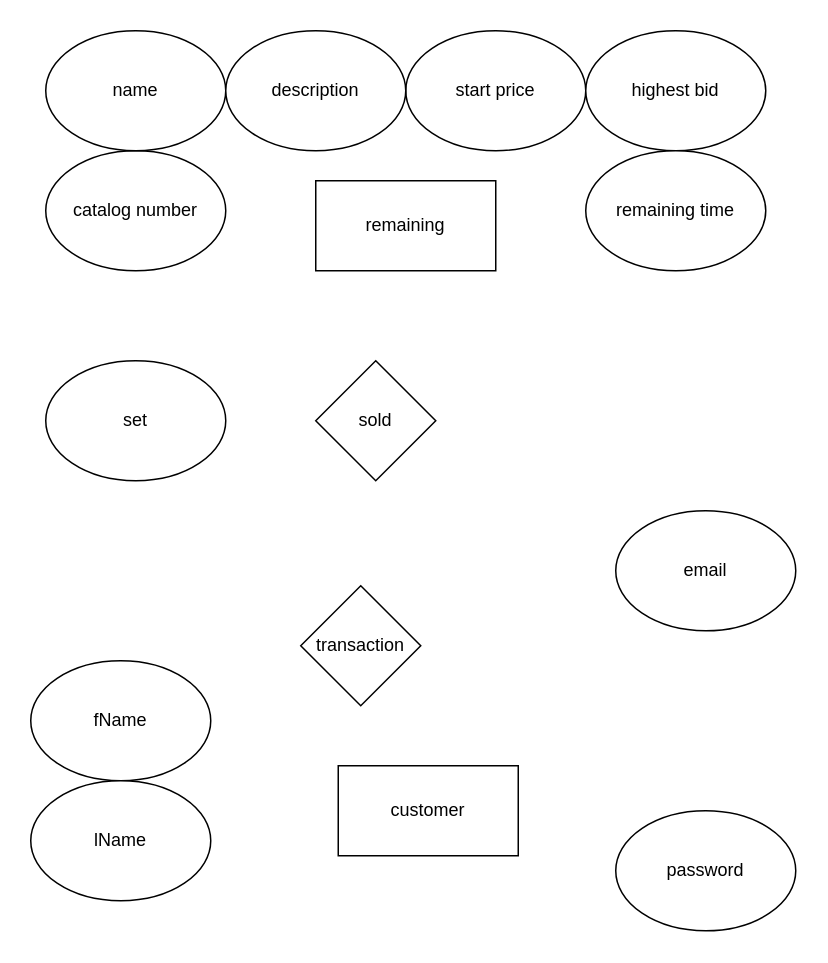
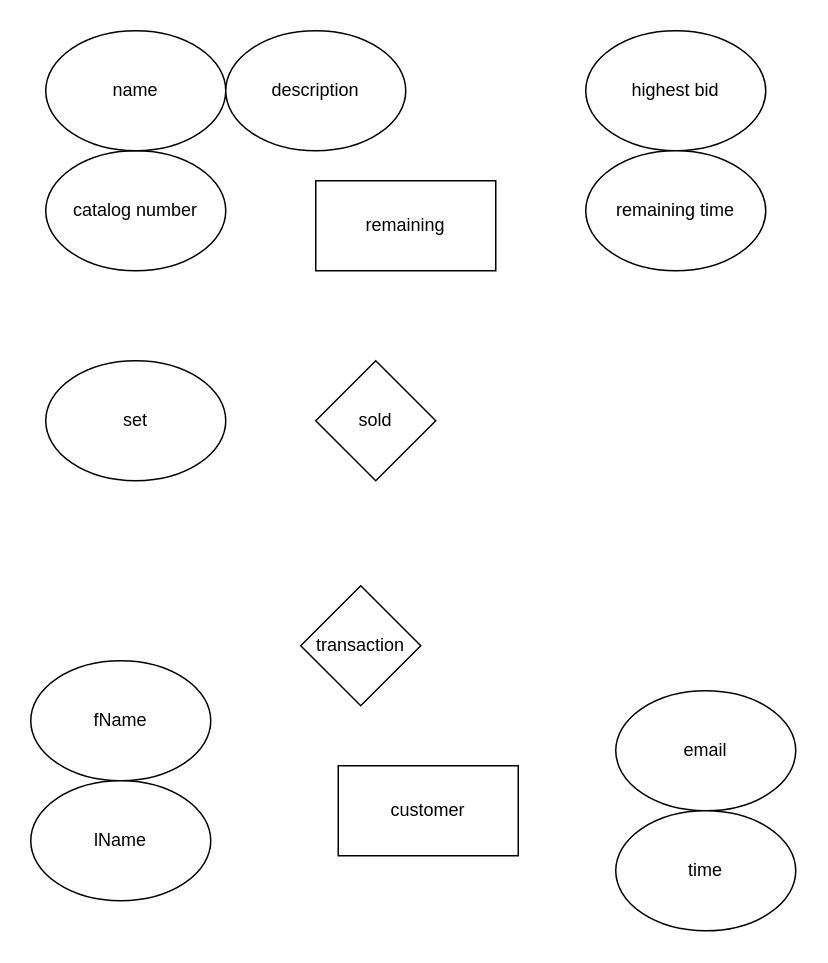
node "start price": removed
node "email": moved (706, 571) -> (706, 751)
node "password": label "password" -> "time"
